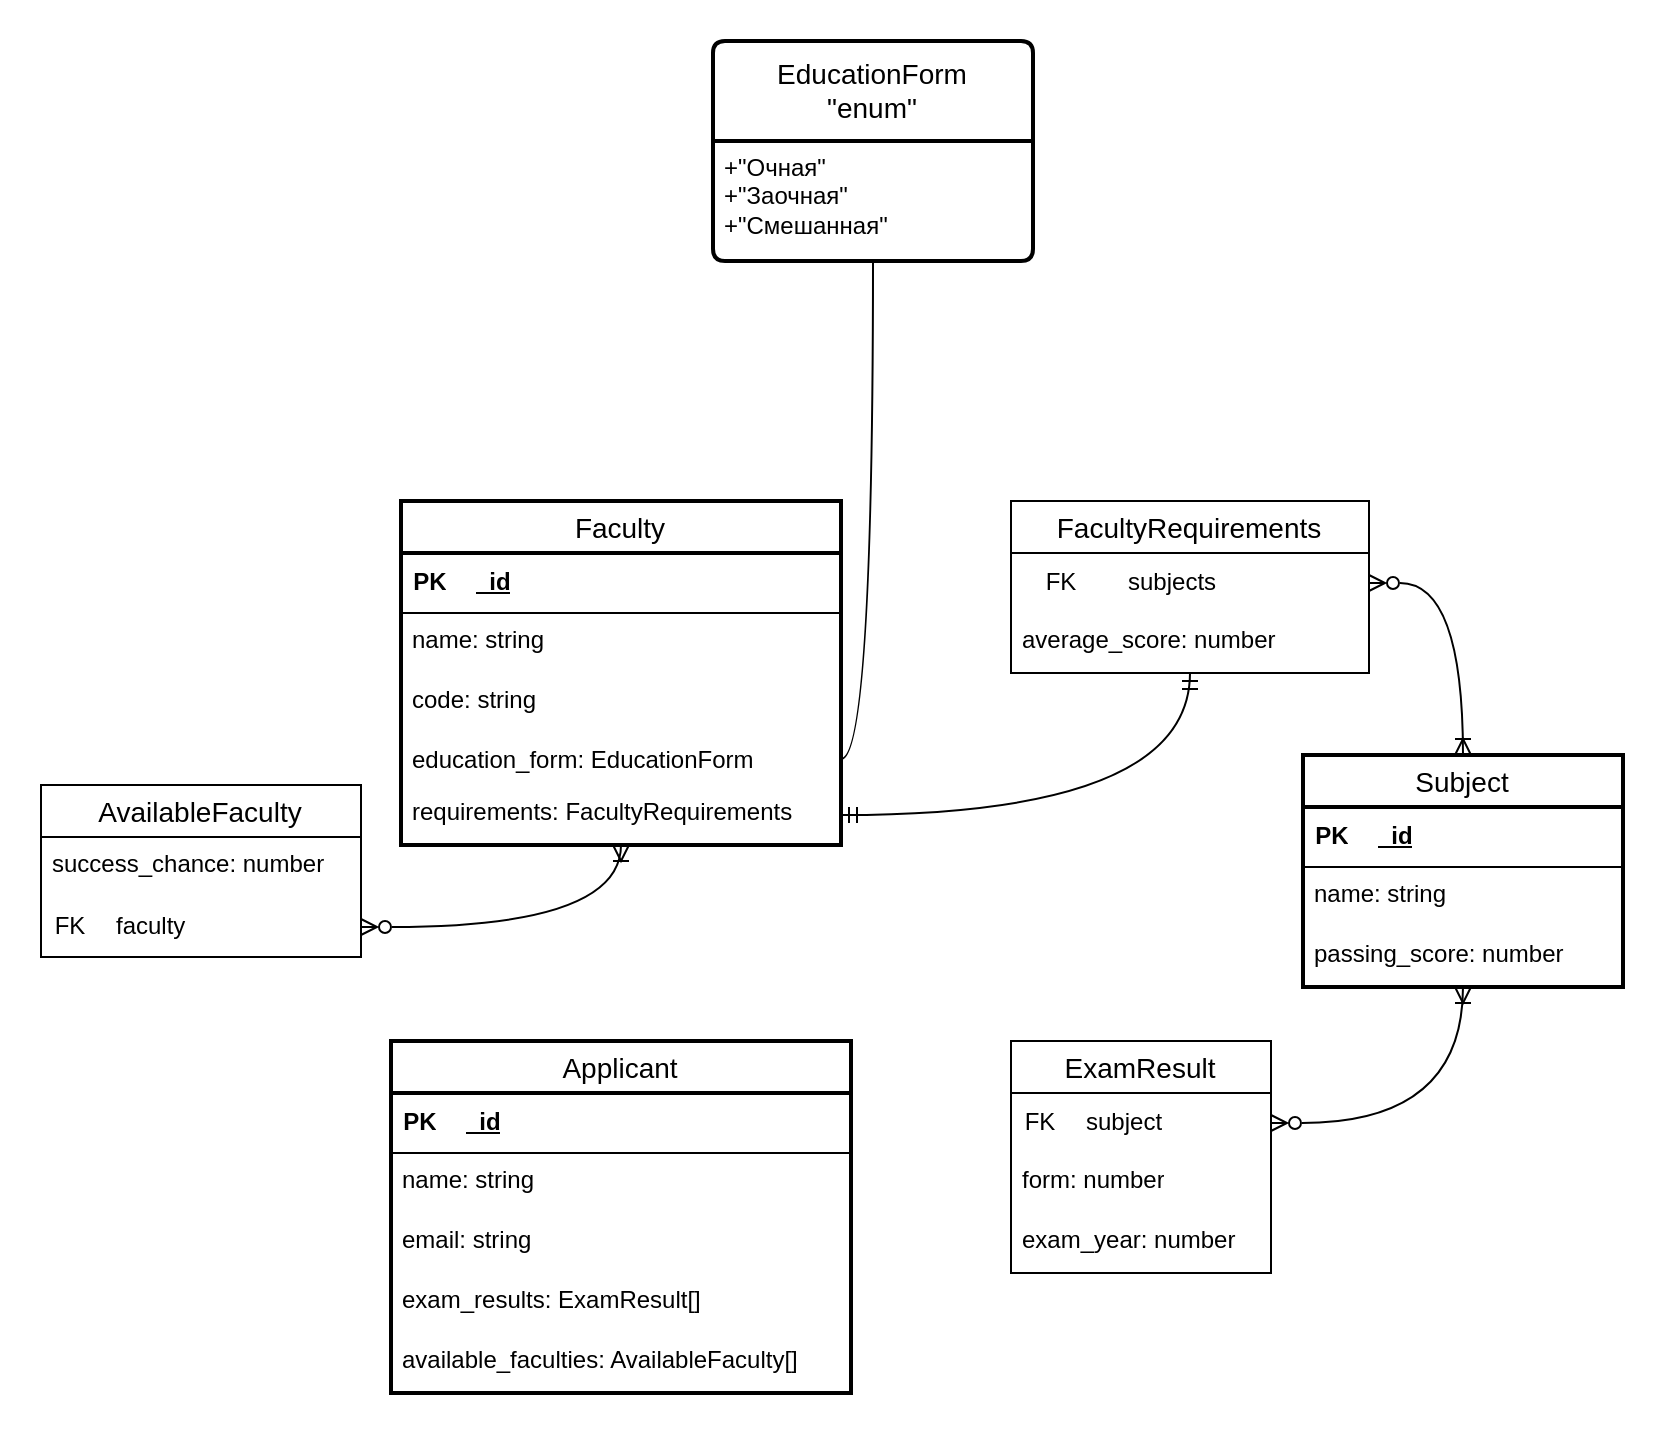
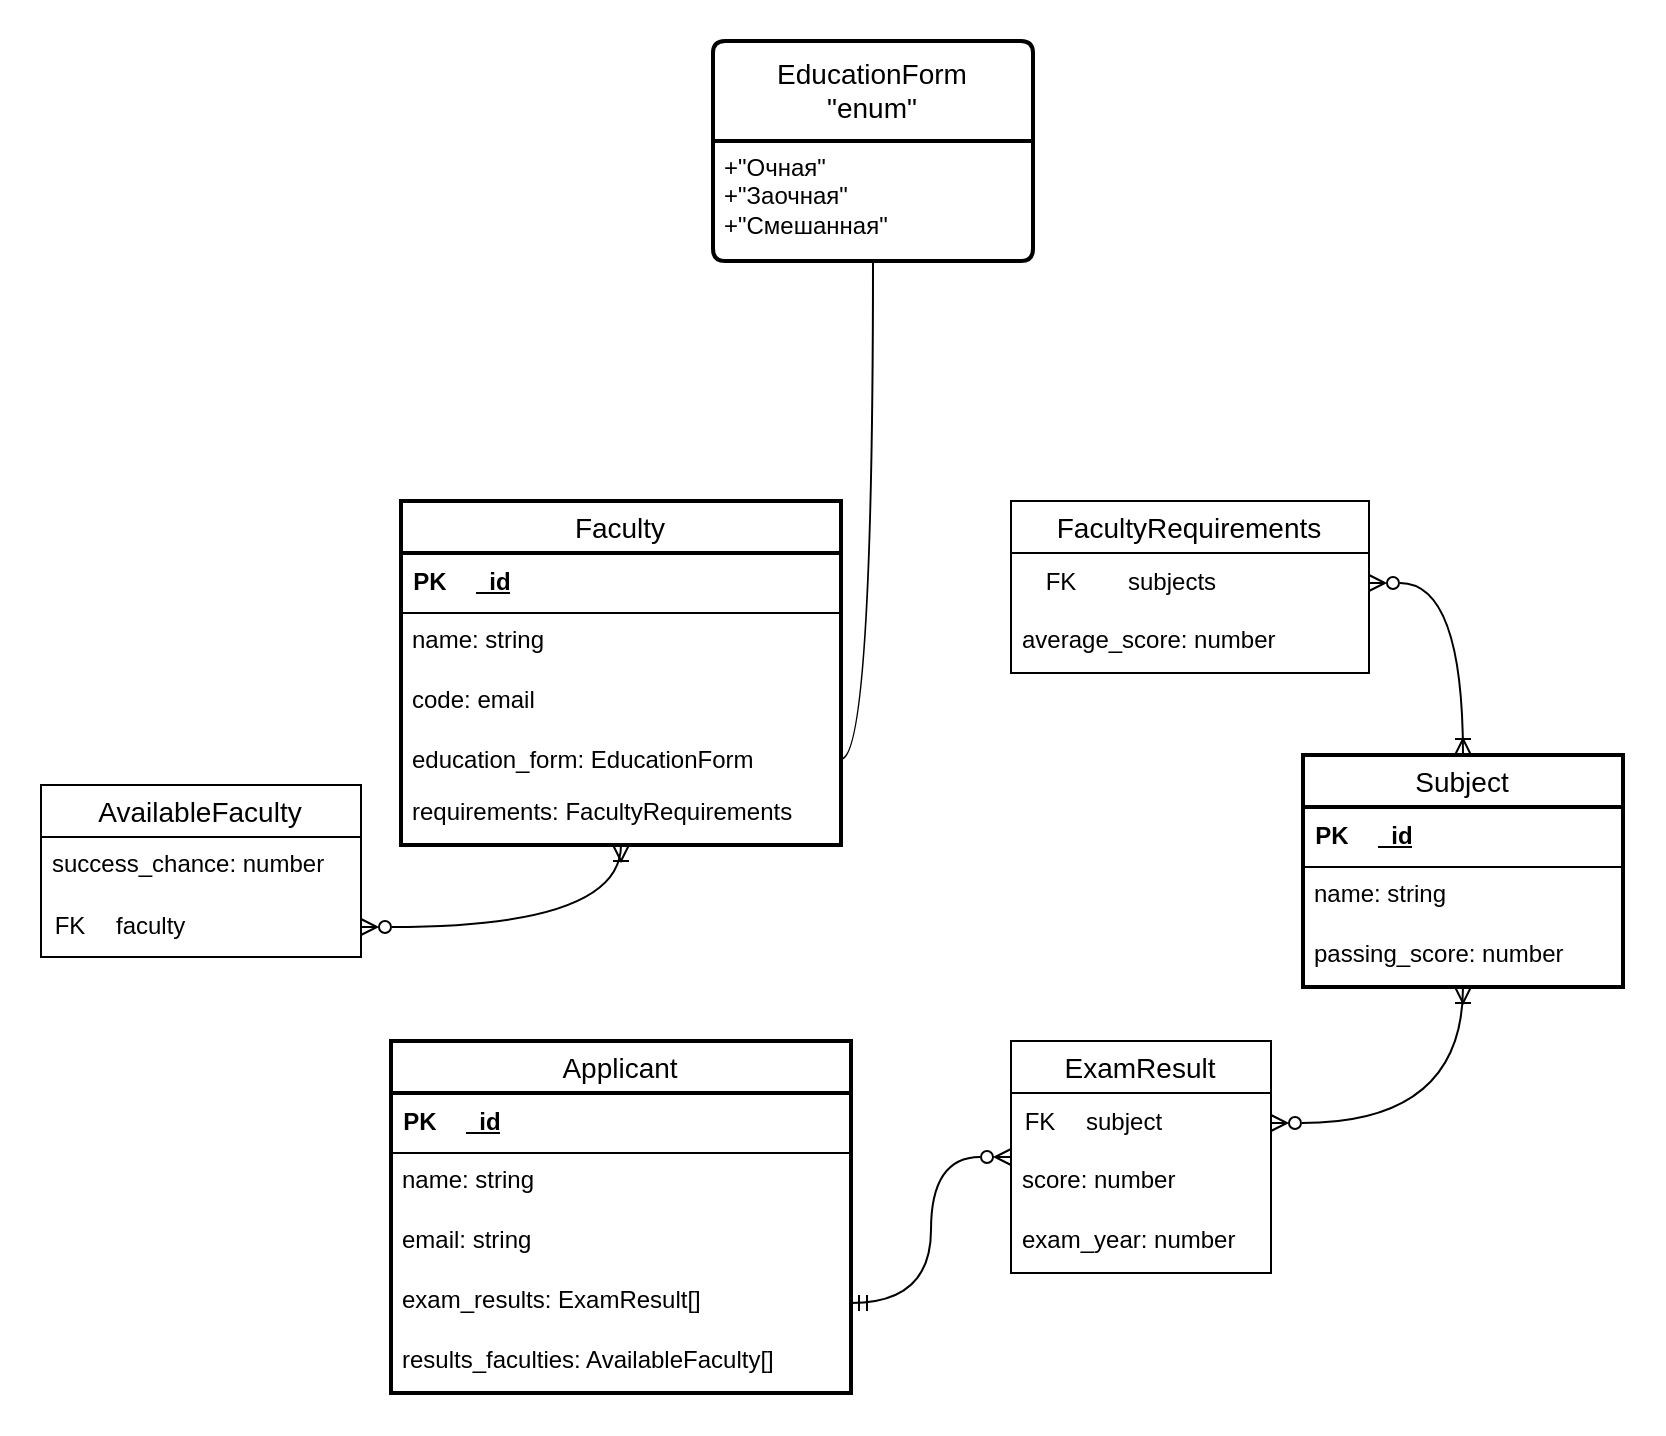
node "code: string": label "code: string" -> "code: email"
edge "FacultyRequirements" -- "requirements: FacultyRequirements": removed
node "form: number": label "form: number" -> "score: number"
edge "ExamResult" -- "exam_results: ExamResult[]": added
node "available_faculties: AvailableFaculty[]": label "available_faculties: AvailableFaculty[]" -> "results_faculties: AvailableFaculty[]"
